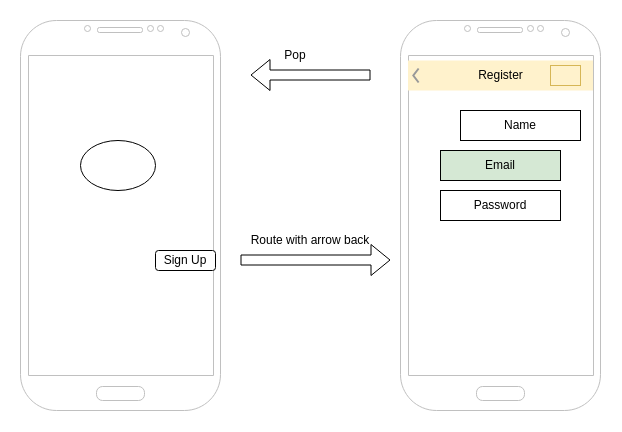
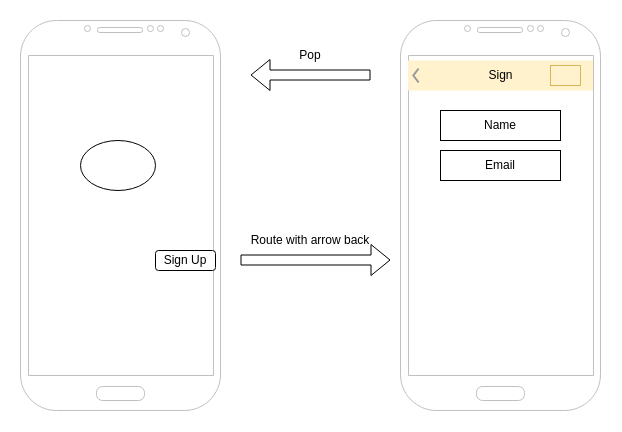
node "Pop": moved (296, 56) -> (311, 56)
node "Register": label "Register" -> "Sign"
node "Name": moved (521, 126) -> (501, 126)
node "Email": fillcolor #d5e8d4 -> #ffffff
node "Password": removed
